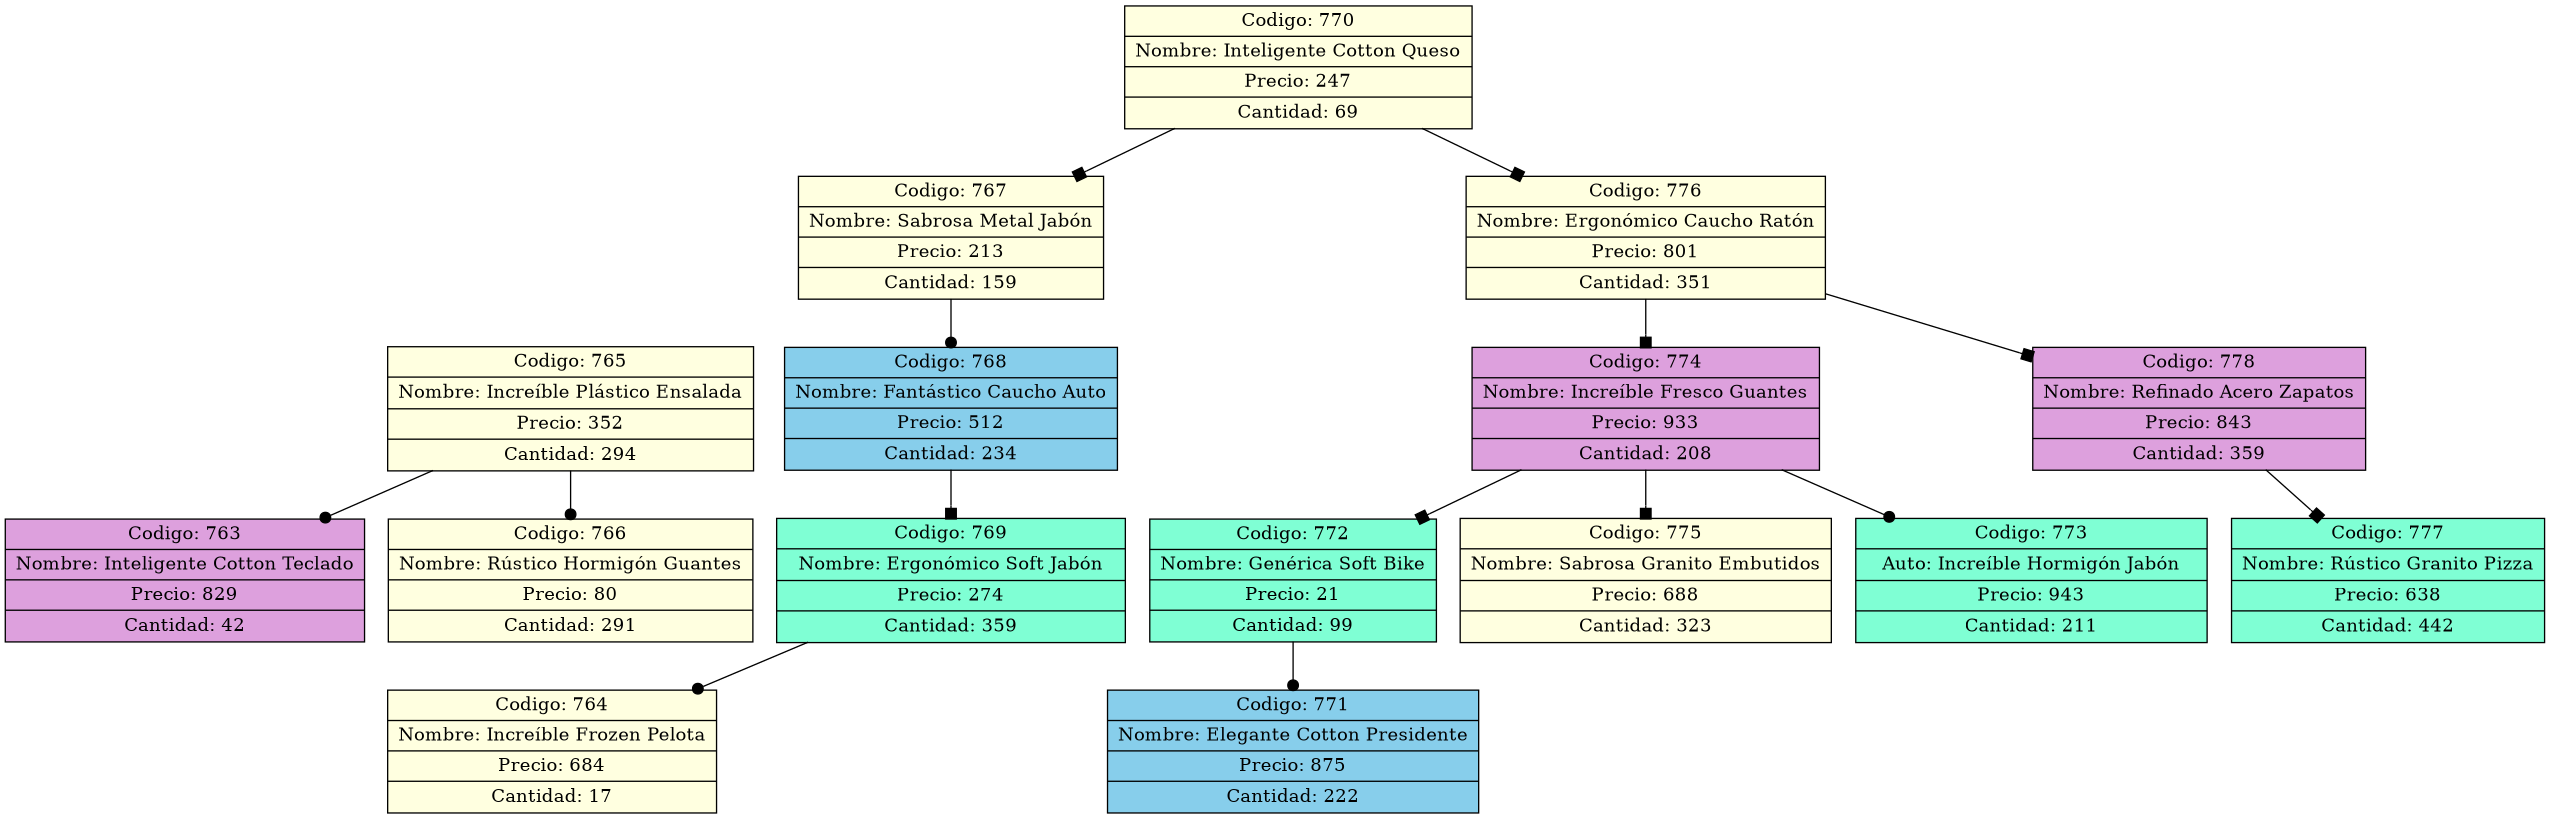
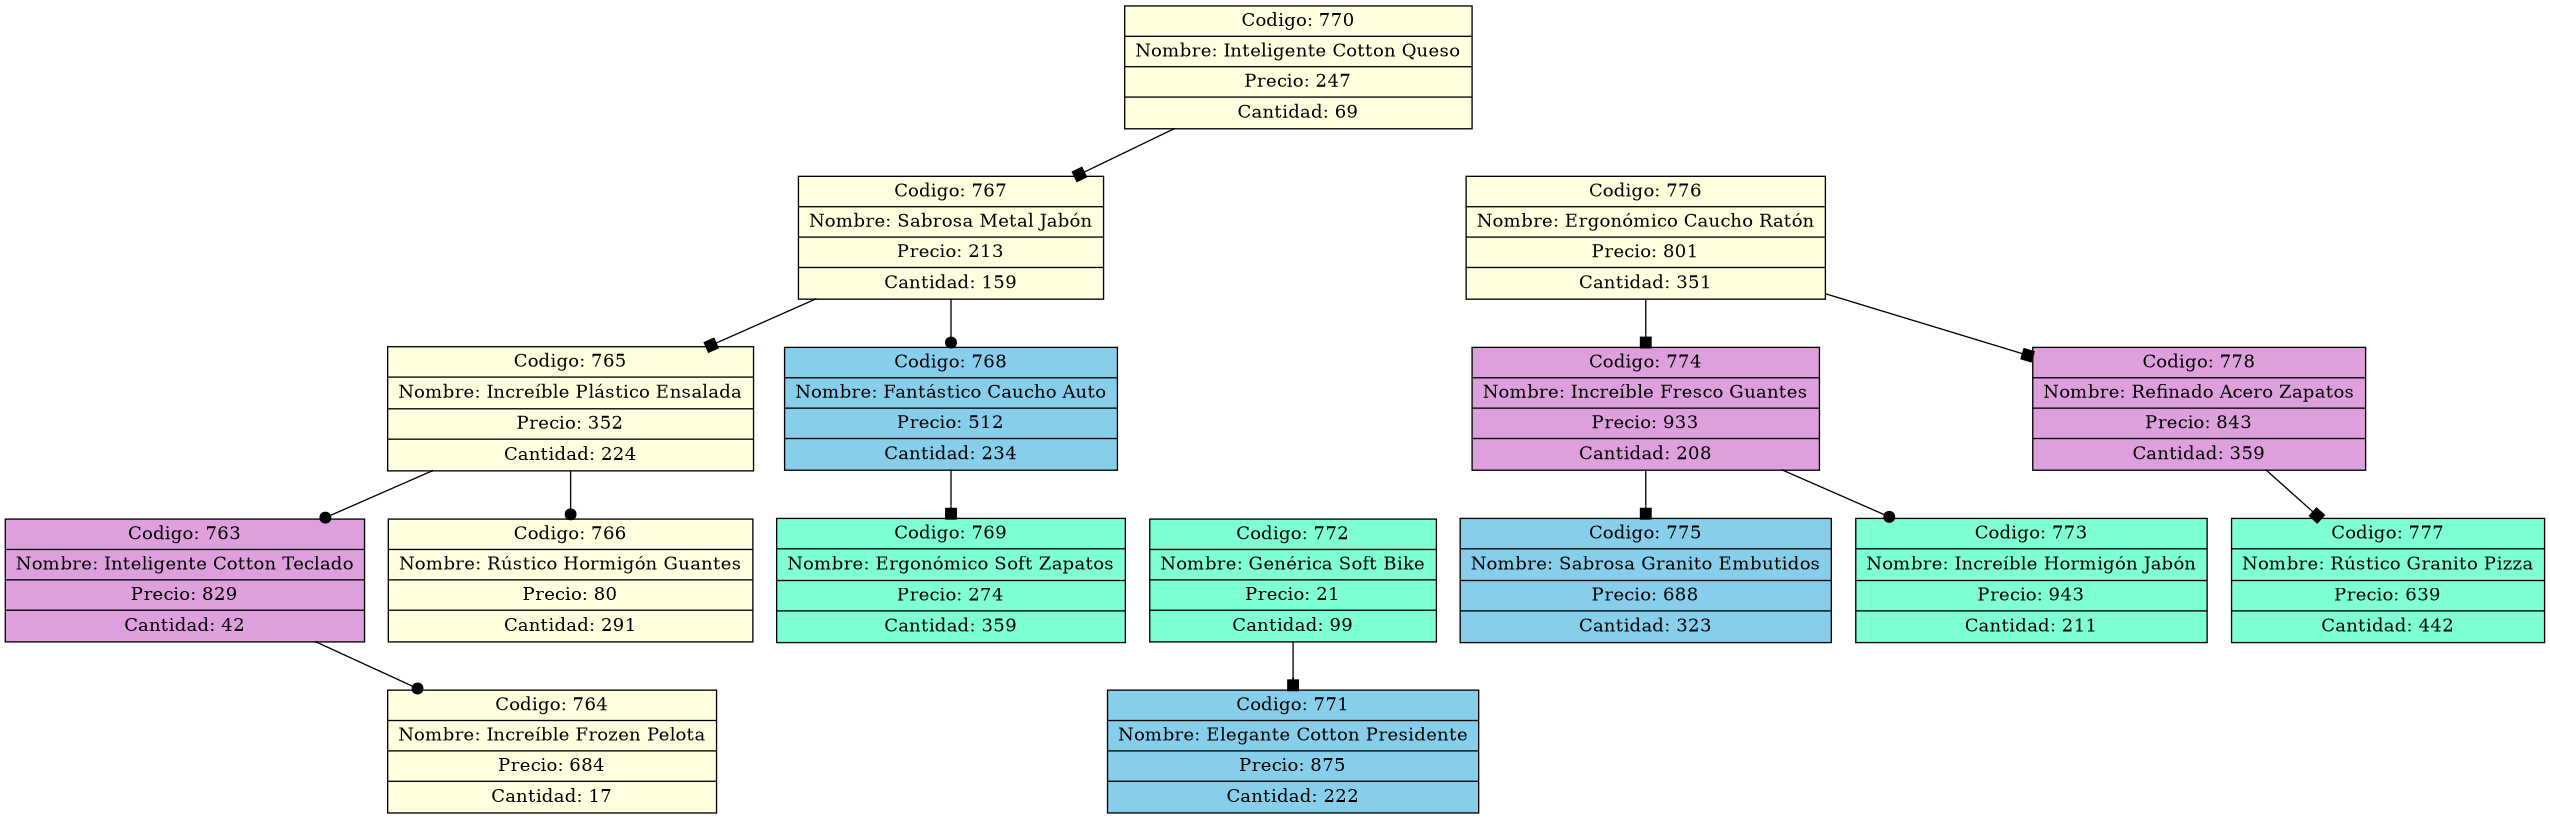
edge "Codigo: 770" -> "Codigo: 776": removed
edge "Codigo: 767" -> "Codigo: 765": added
node "Codigo: 765": text "Cantidad: 294" -> "Cantidad: 224"
edge "Codigo: 774" -> "Codigo: 772": removed
node "Codigo: 769": text "Nombre: Ergonómico Soft Jabón" -> "Nombre: Ergonómico Soft Zapatos"
node "Codigo: 773": text "Auto: Increíble Hormigón Jabón" -> "Nombre: Increíble Hormigón Jabón"
node "Codigo: 775": fillcolor lightyellow -> skyblue
node "Codigo: 777": text "Precio: 638" -> "Precio: 639"
edge "Codigo: 772" -> "Codigo: 771": arrowhead dot -> box
edge "Codigo: 769" -> "Codigo: 764": now "Codigo: 763" -> "Codigo: 764"
